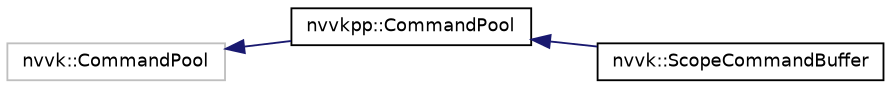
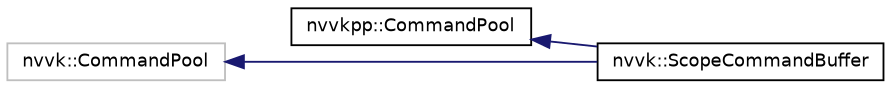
edge "nvvkpp::CommandPool" -> "nvvk::CommandPool": now "nvvk::ScopeCommandBuffer" -> "nvvk::CommandPool"
